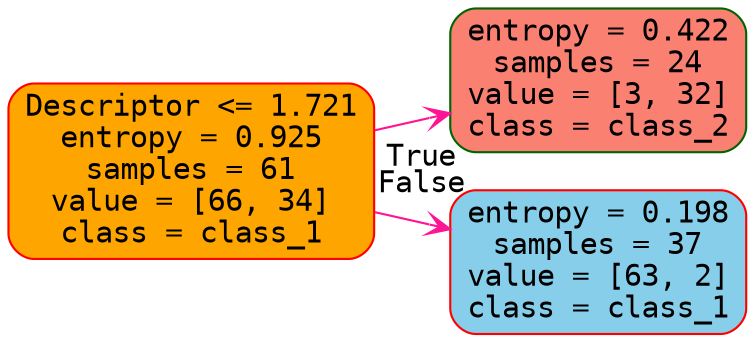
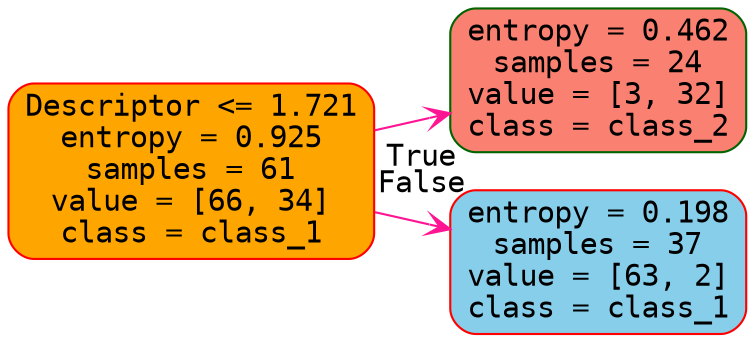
node "entropy = 0.422 samples = 24 value = [3, 32] class = class_2": label "entropy = 0.422 samples = 24 value = [3, 32] class = class_2" -> "entropy = 0.462 samples = 24 value = [3, 32] class = class_2"
